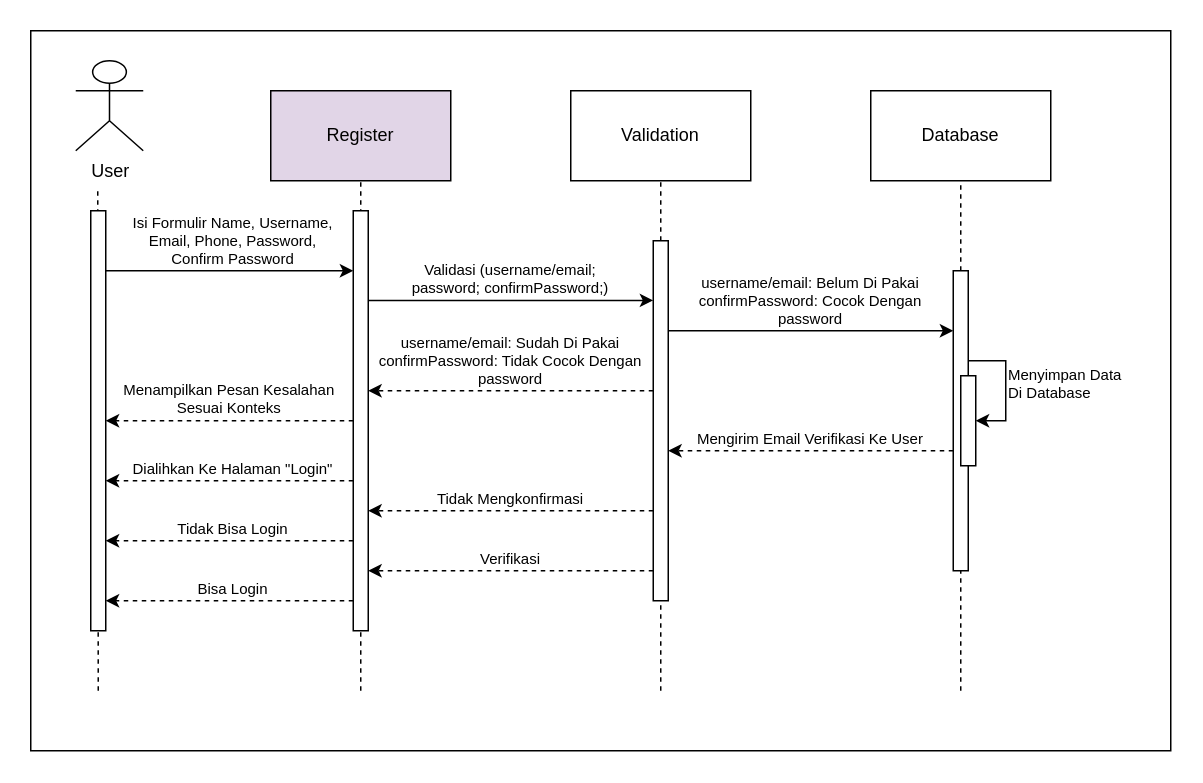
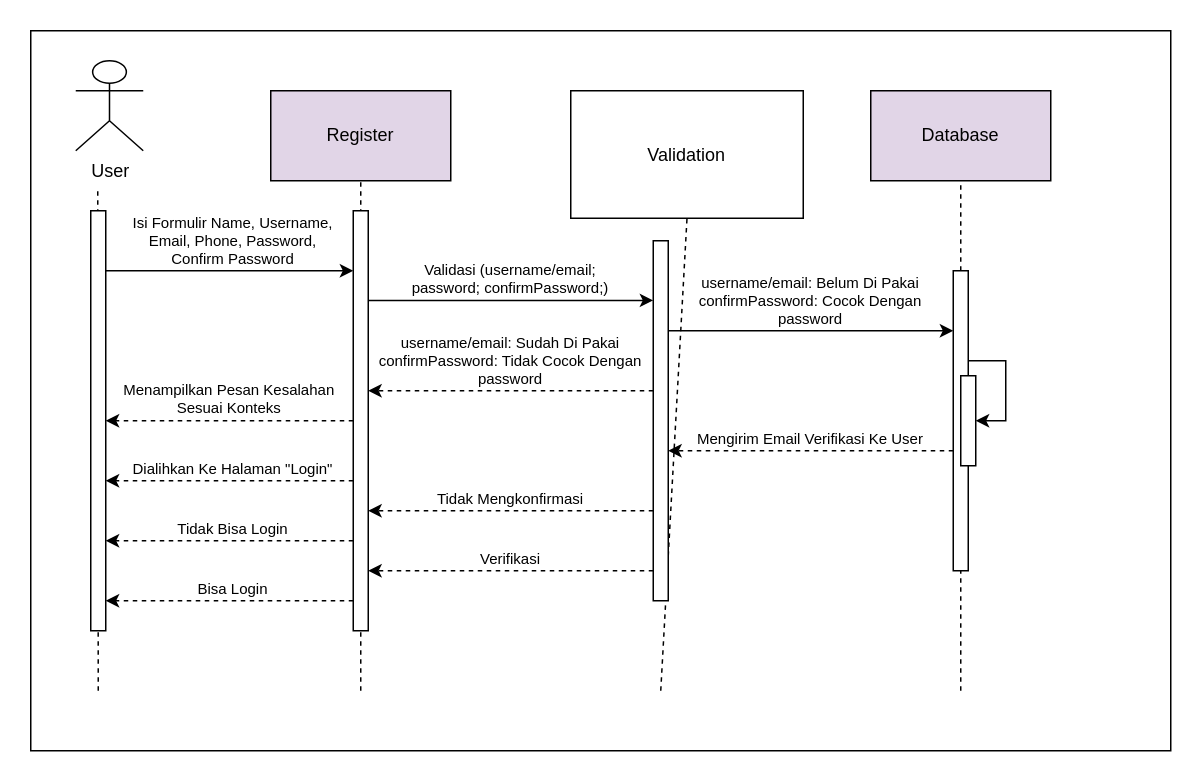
node "Validation": size 180x90 -> 233x128
node "Database": fillcolor #ffffff -> #e1d5e7
node "Menyimpan Data Di Database": removed
